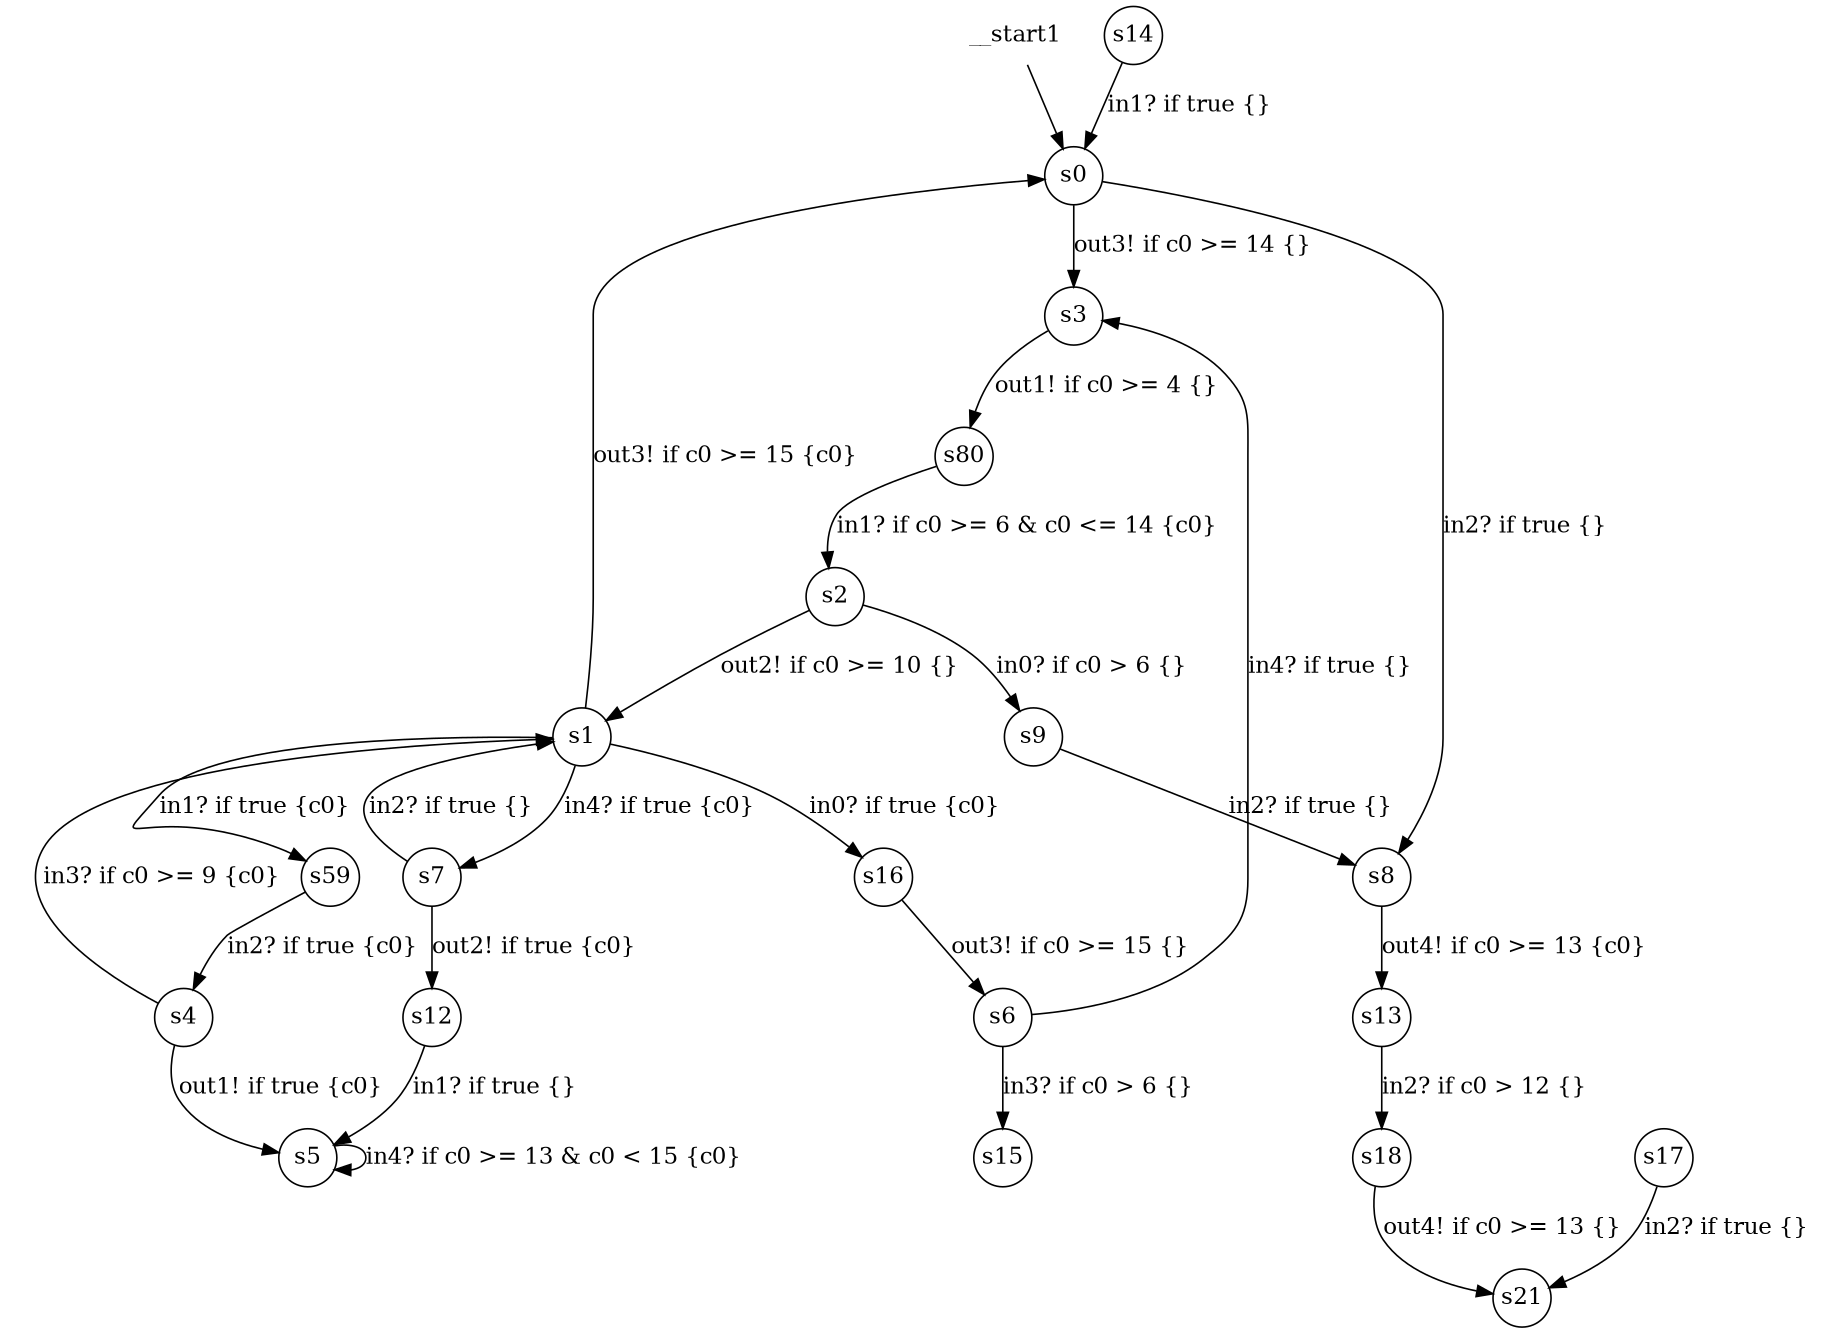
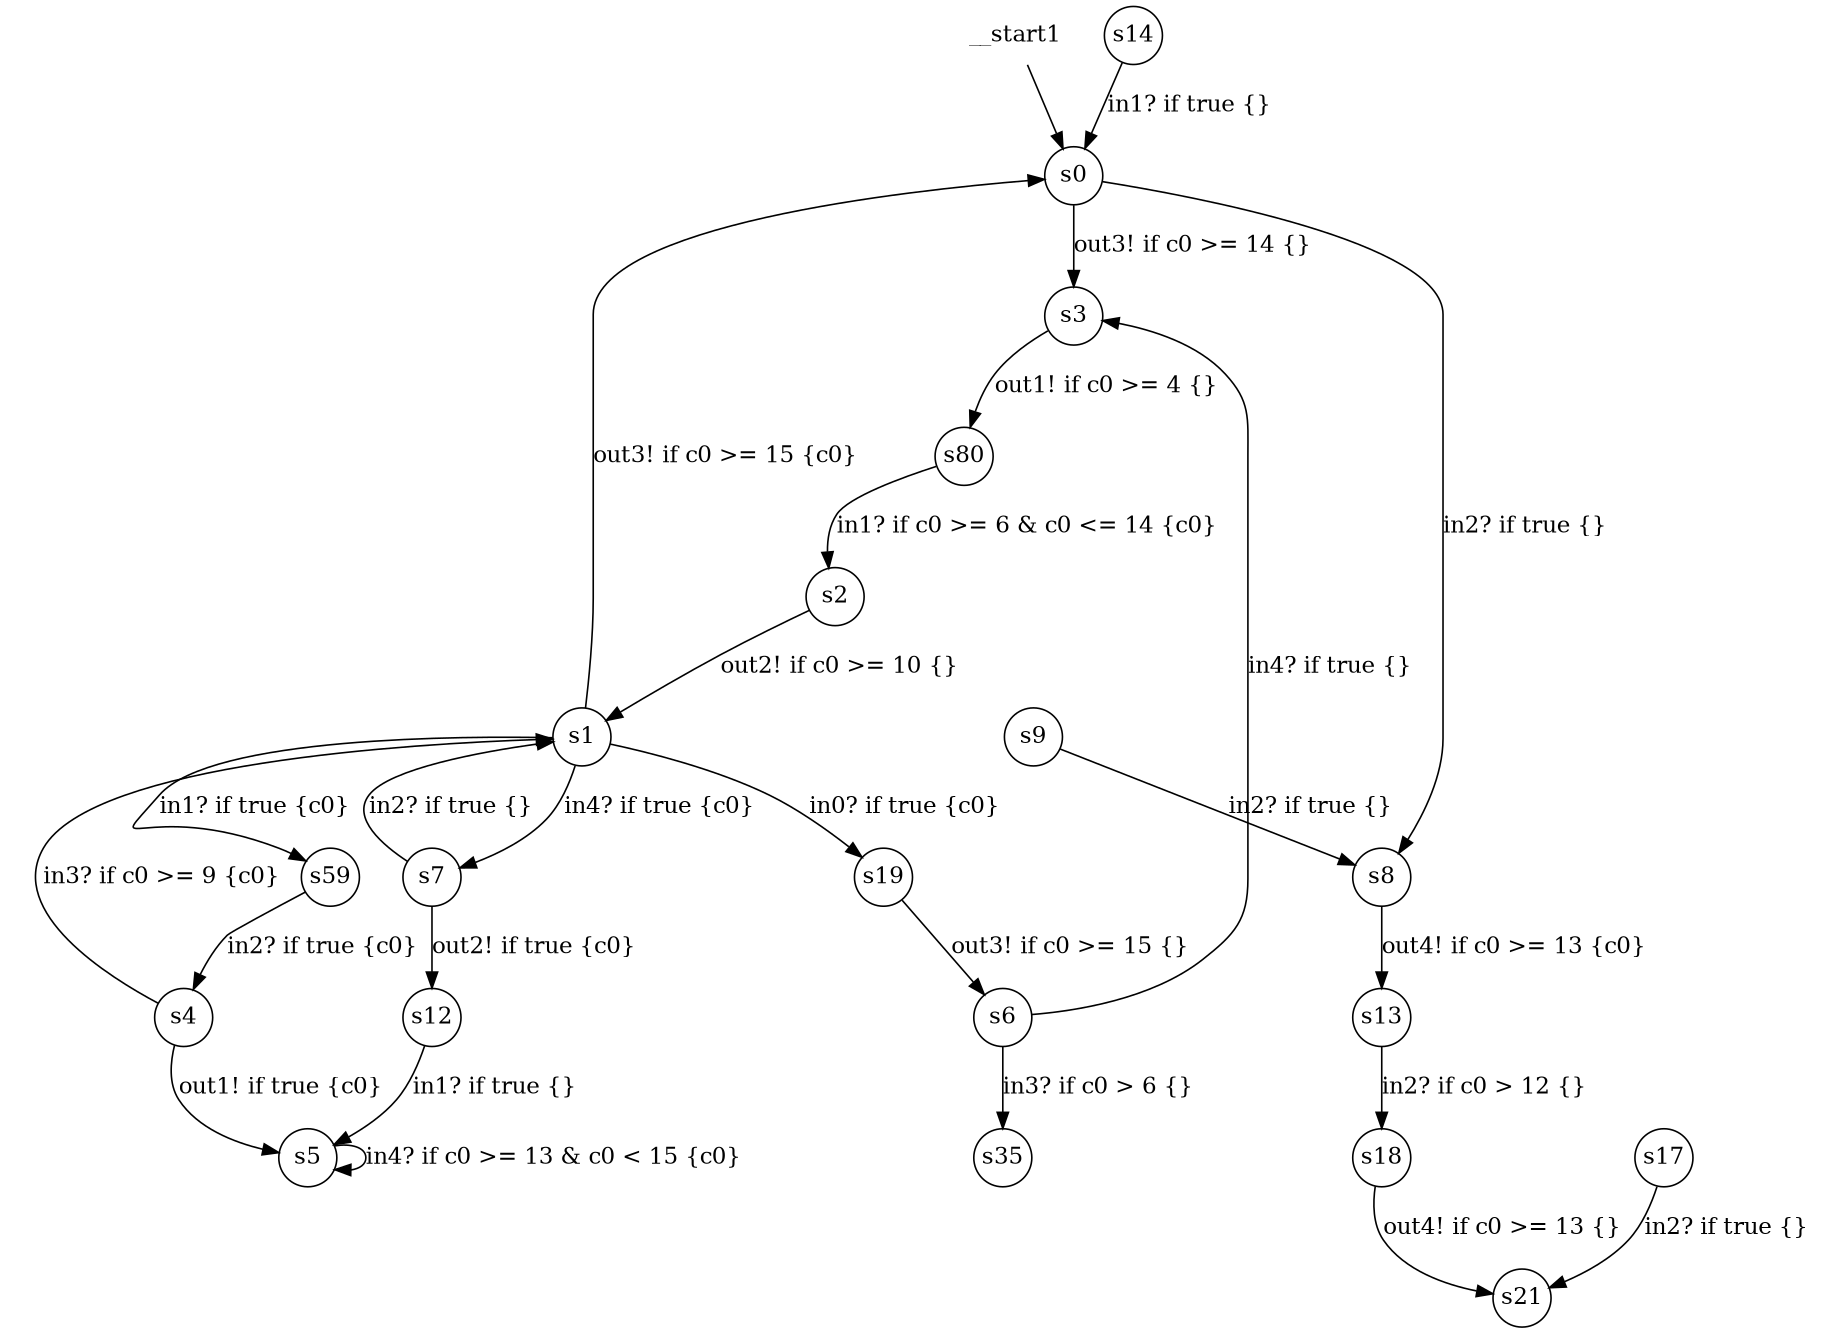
edge "s2" -> "s9": removed, label "in0? if c0 > 6 {}"
node "s16": label "s16" -> "s19"
node "s15": label "s15" -> "s35"
